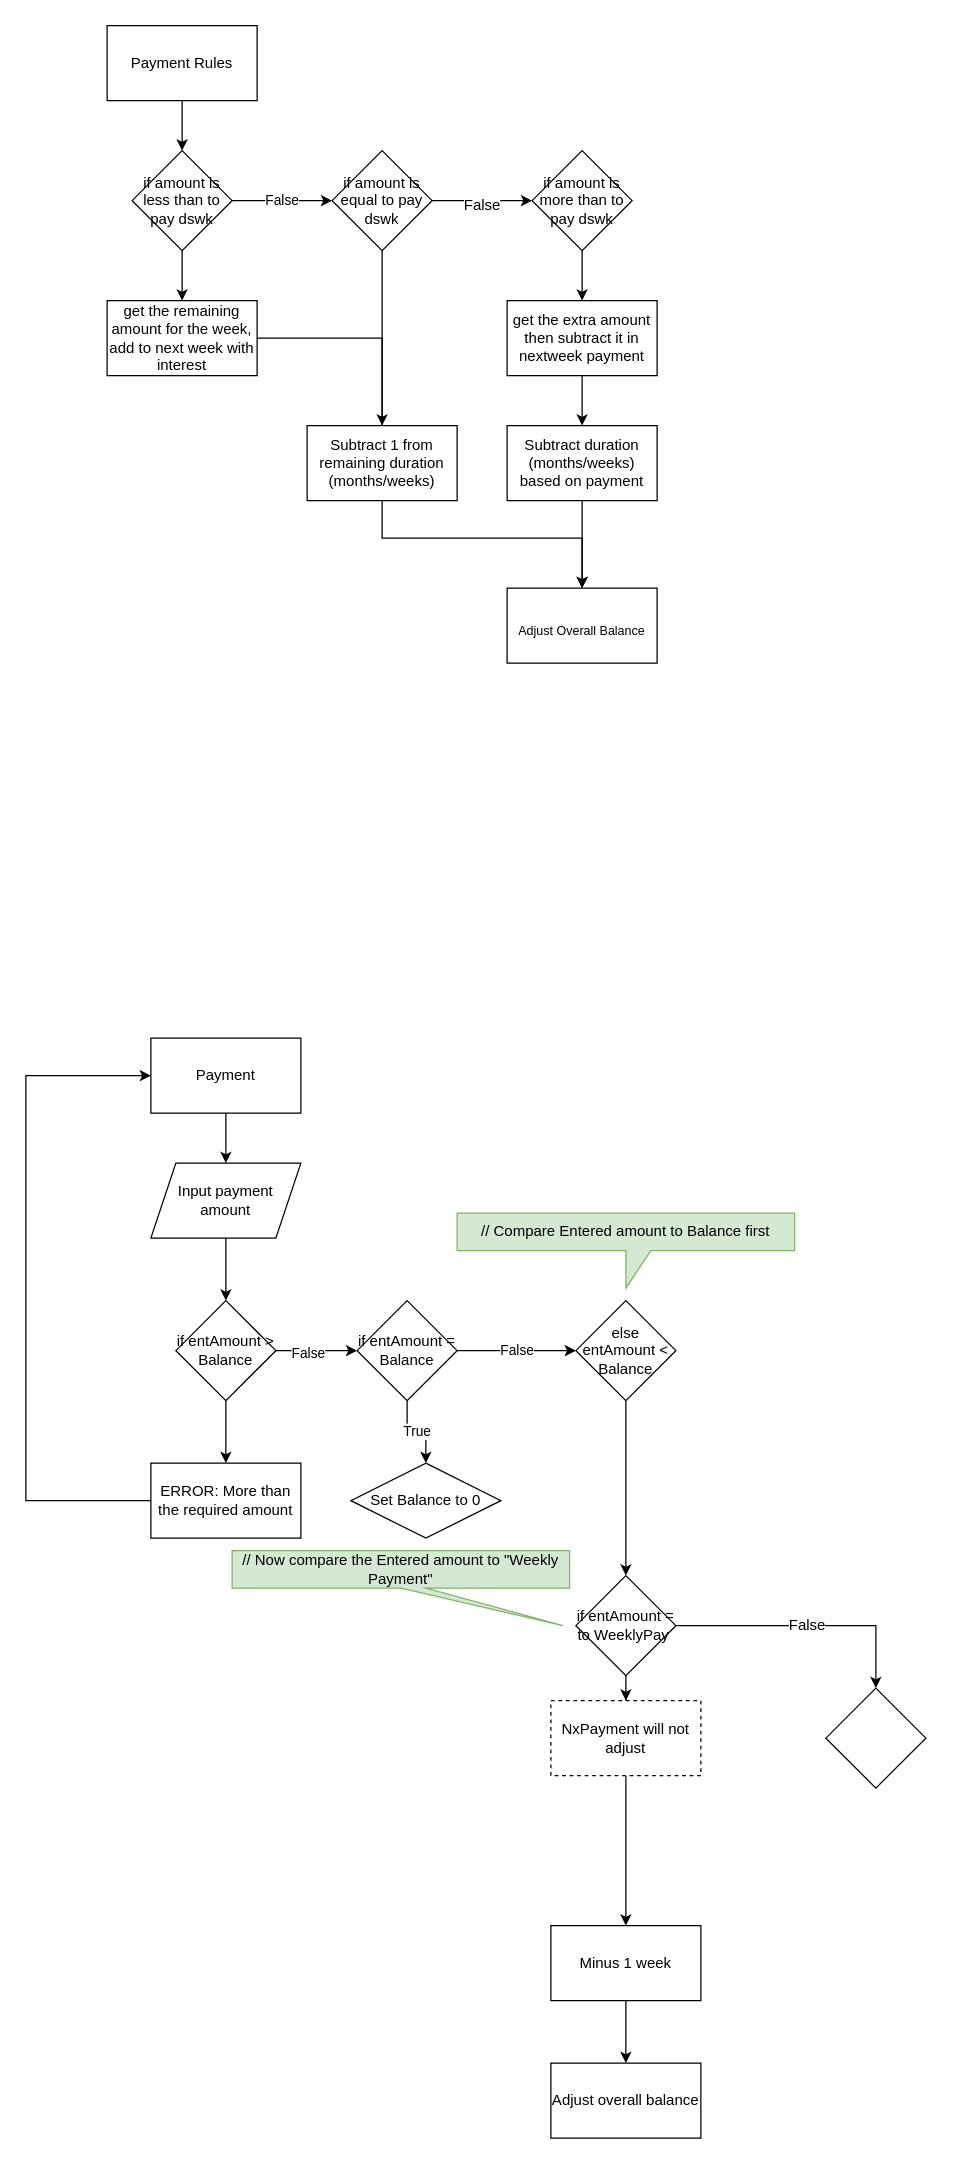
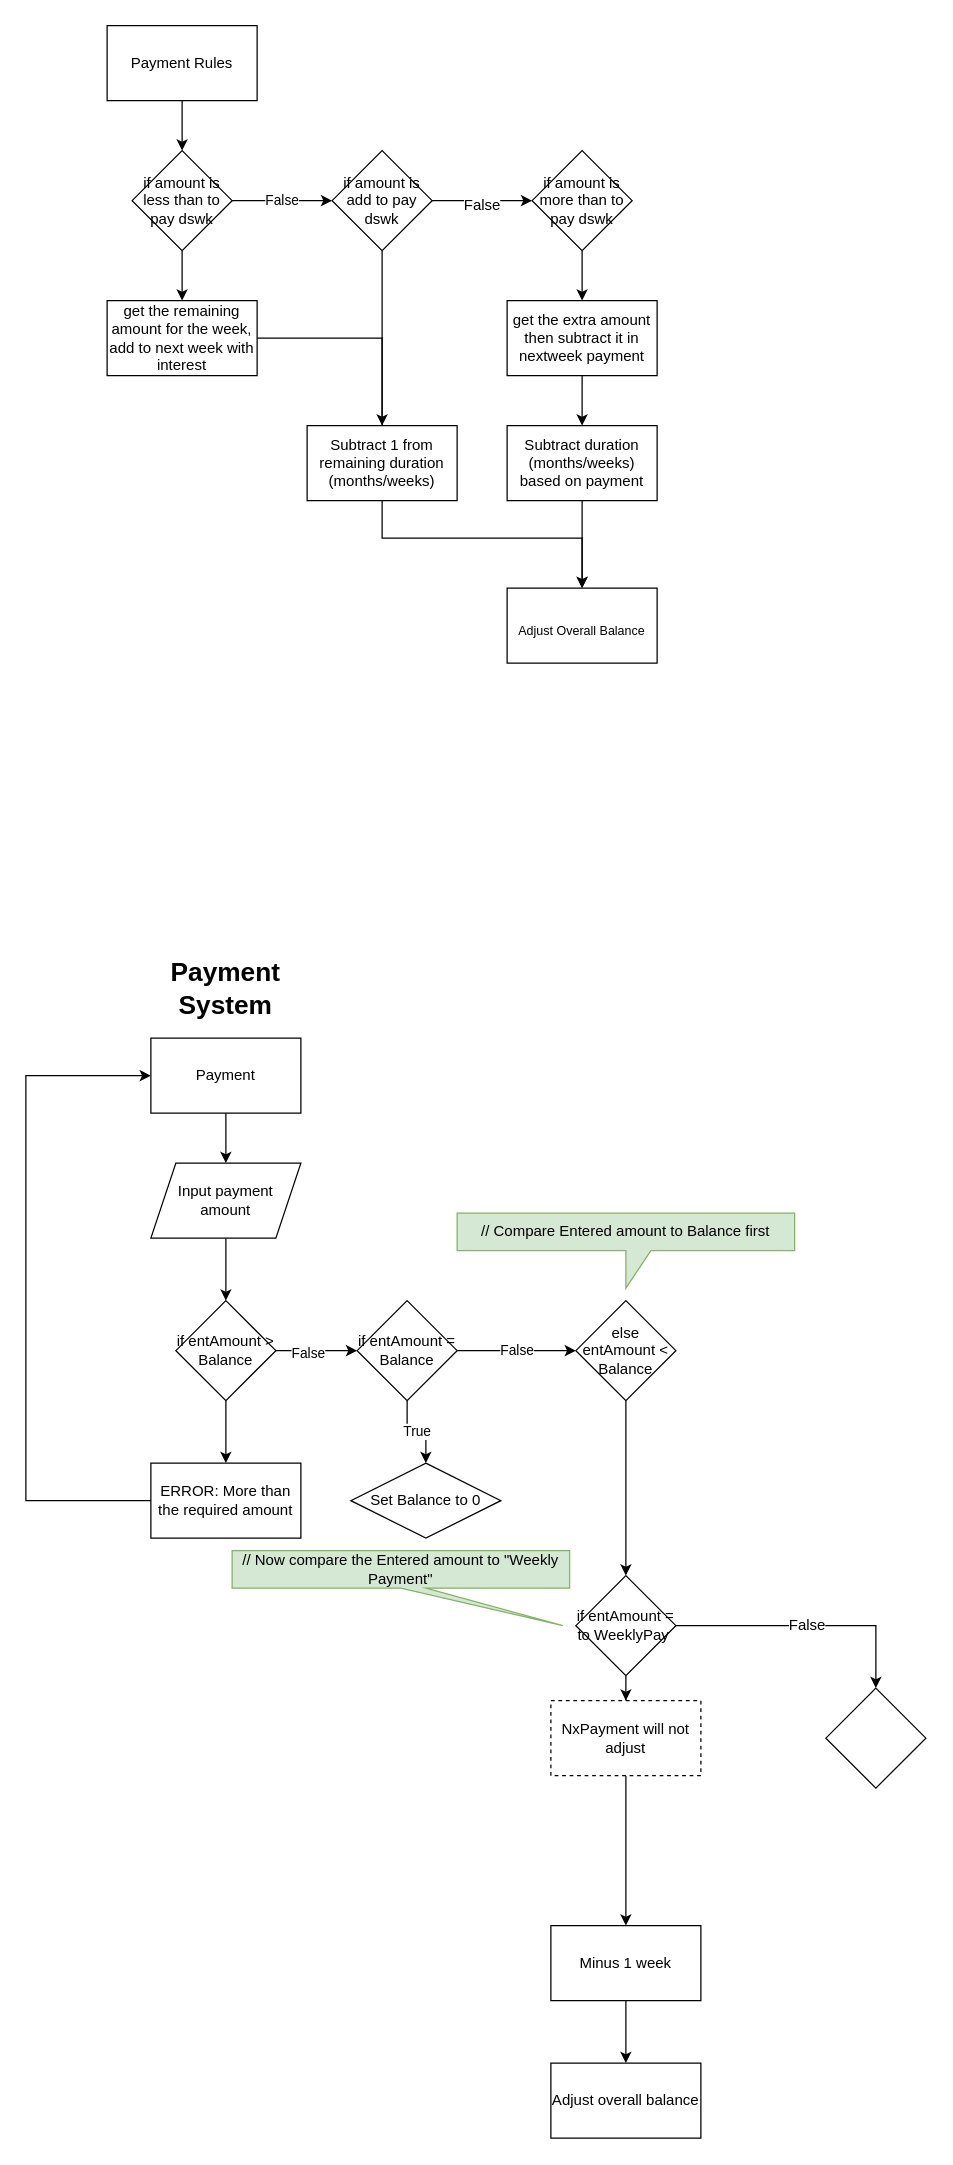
node "if amount is equal to pay dswk": label "if amount is equal to pay dswk" -> "if amount is add to pay dswk"
node "Payment System": added
